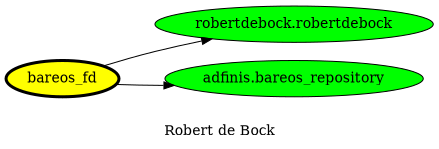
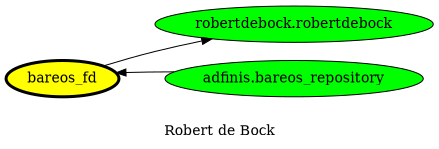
edge "bareos_fd" -> "adfinis.bareos_repository": reversed
